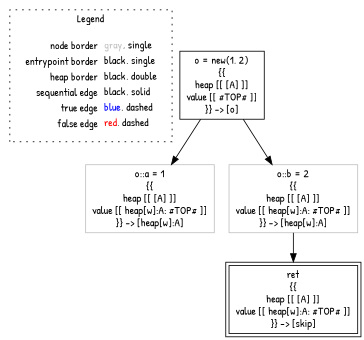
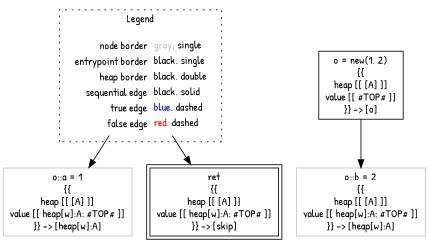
edge "o = new(1, 2)" -> "o::a = 1": now "node border" -> "o::a = 1"
edge "o::b = 2" -> "ret": now "node border" -> "ret"
